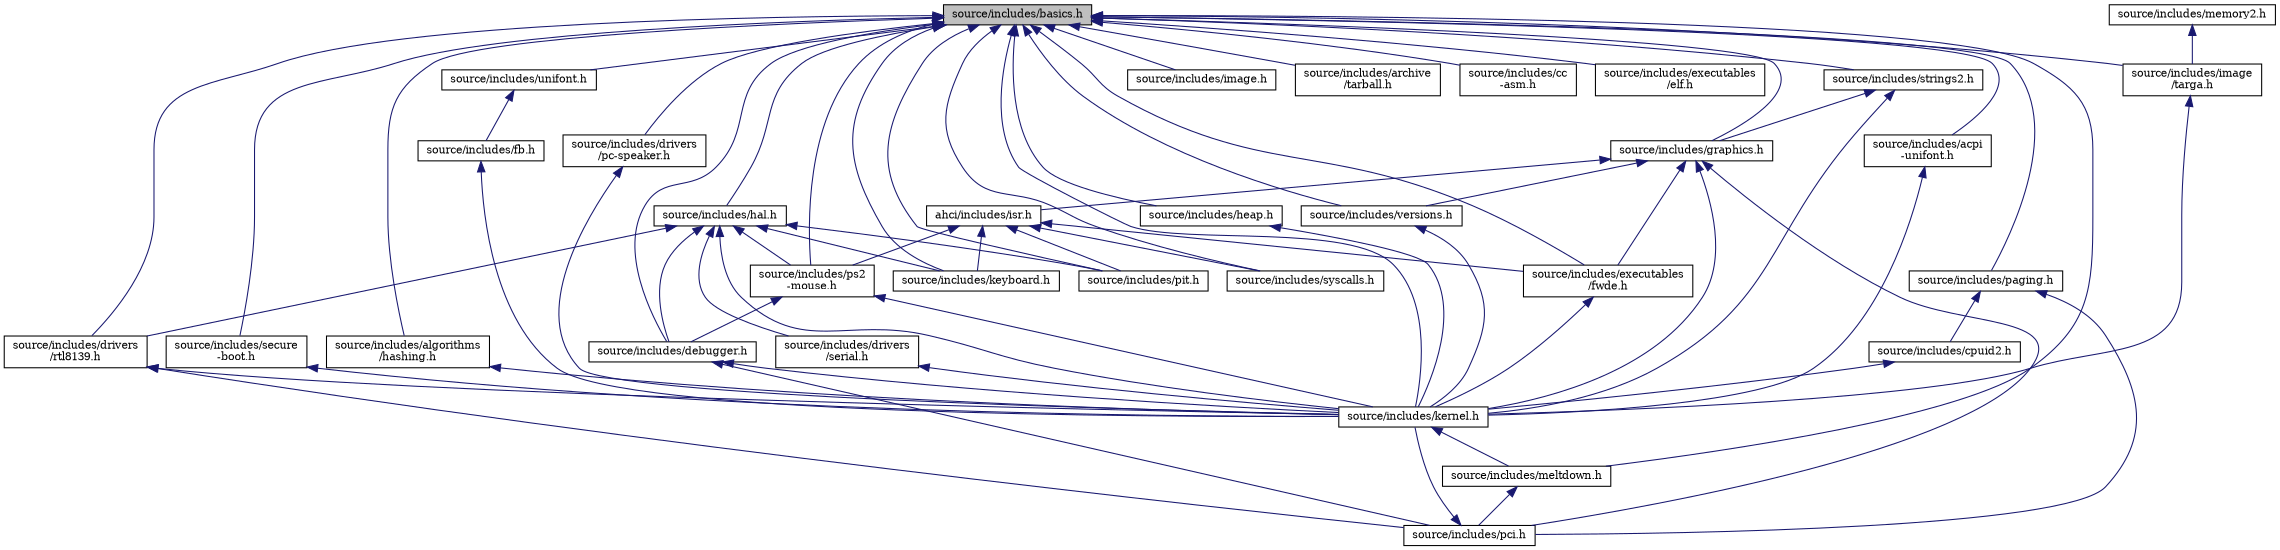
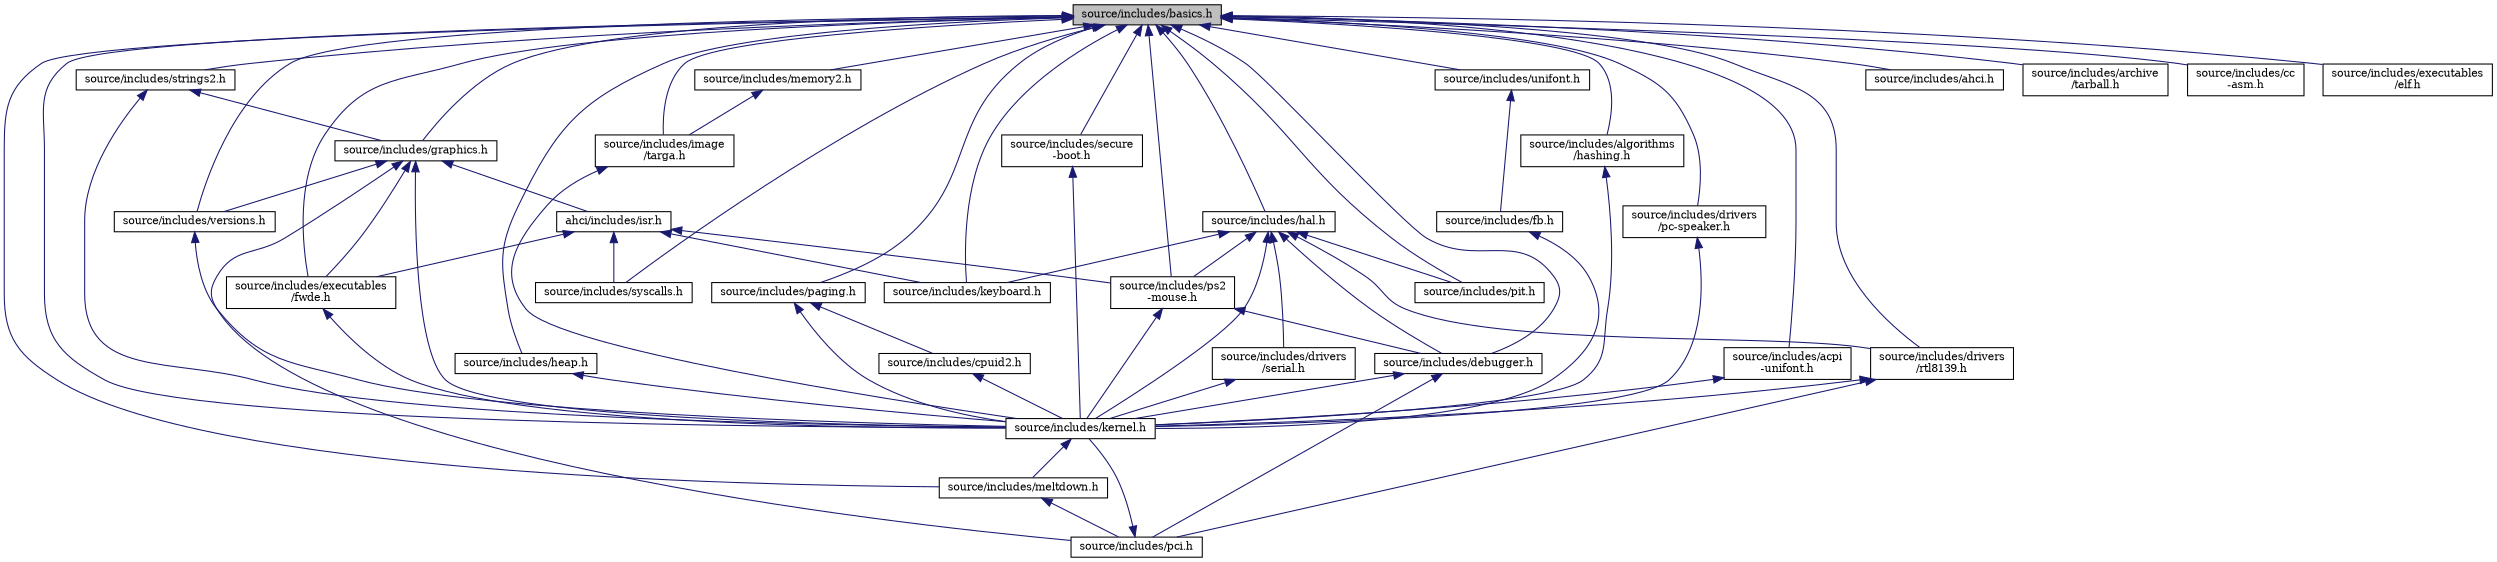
edge "source/includes/memory2.h" -> "source/includes/basics.h": added
node "source/includes/image.h": label "source/includes/image.h" -> "source/includes/ahci.h"
edge "source/includes/pit.h" -> "ahci/includes/isr.h": removed
edge "source/includes/pci.h" -> "source/includes/paging.h": now "source/includes/kernel.h" -> "source/includes/paging.h"
